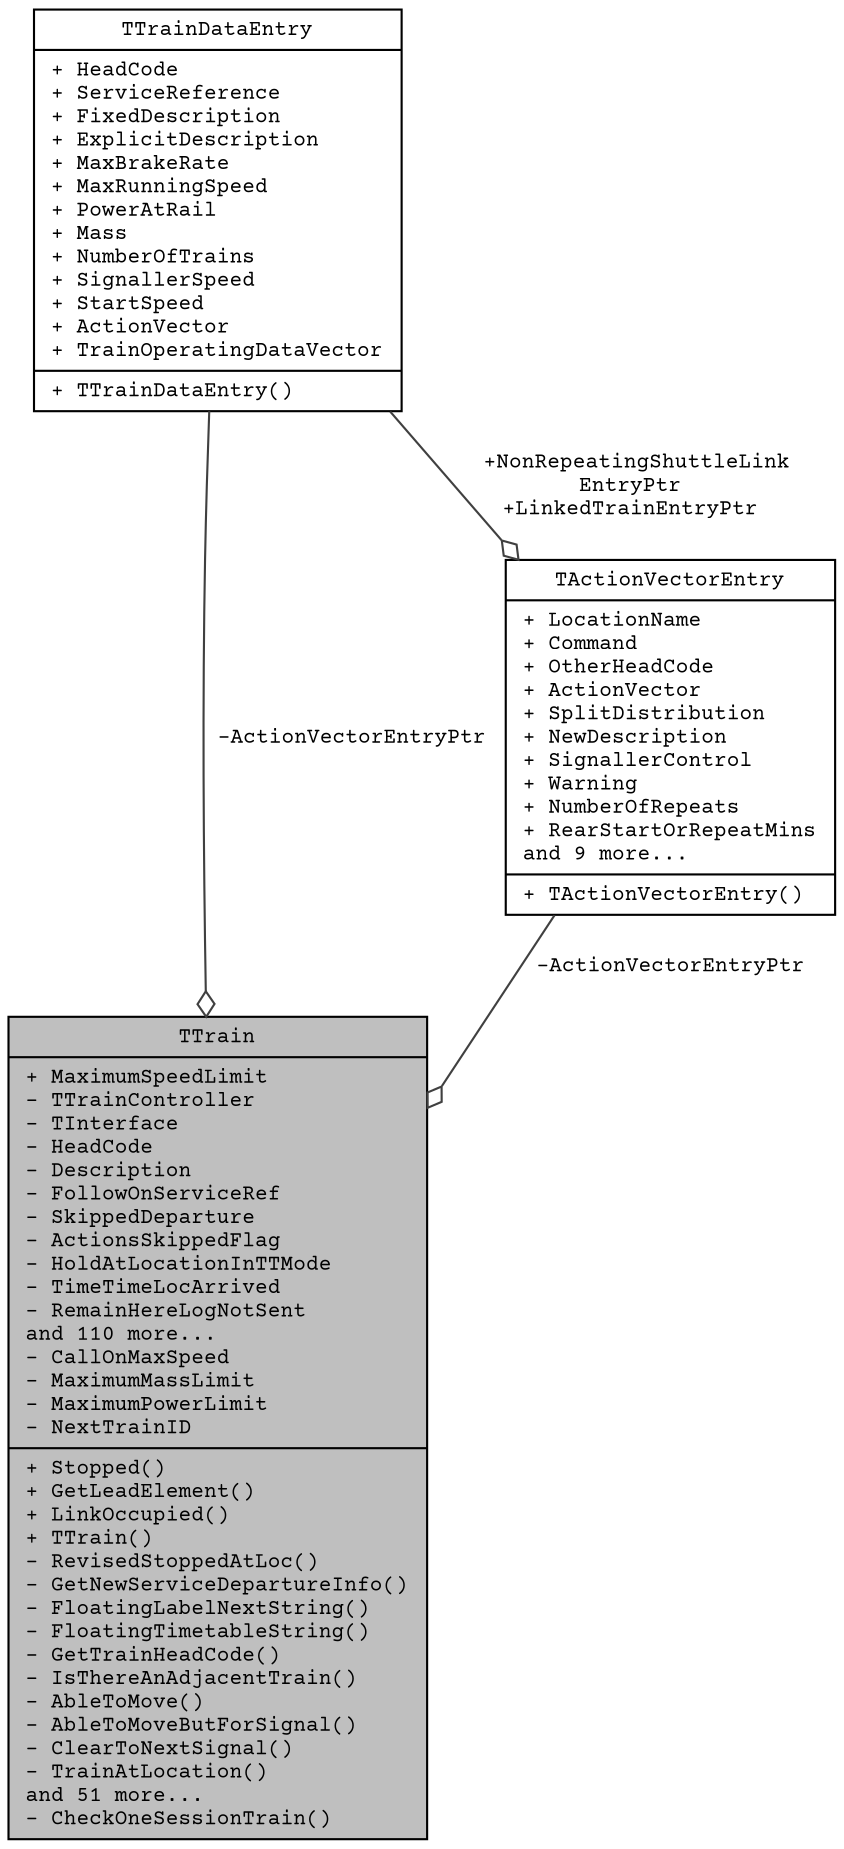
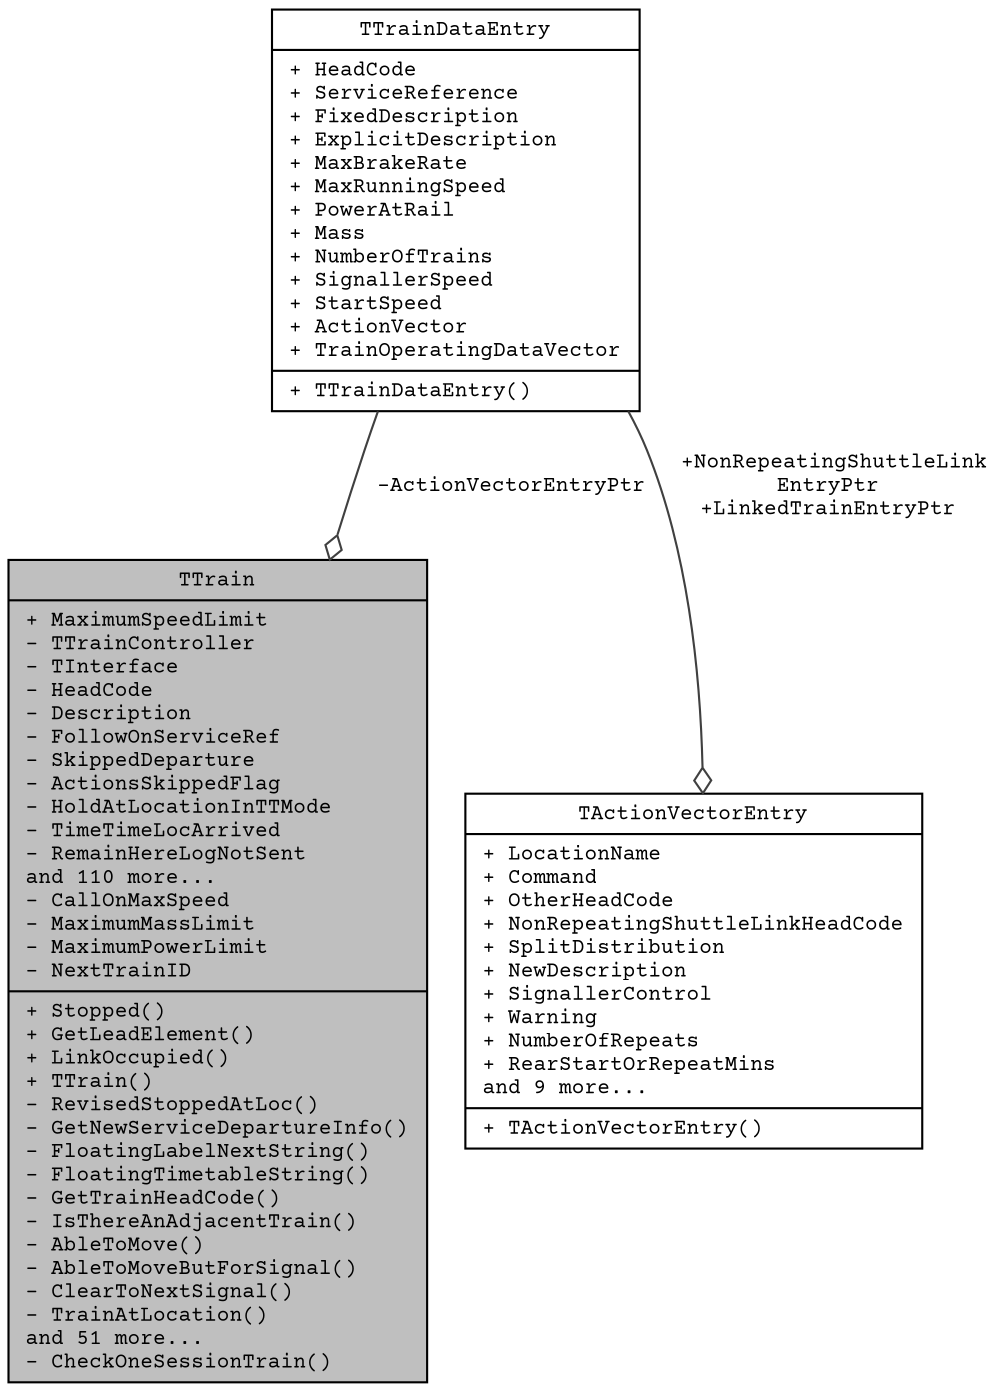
node "TActionVectorEntry": text "+ ActionVector" -> "+ NonRepeatingShuttleLinkHeadCode"
edge "TActionVectorEntry" -> "TTrain": removed, label "-ActionVectorEntryPtr"
